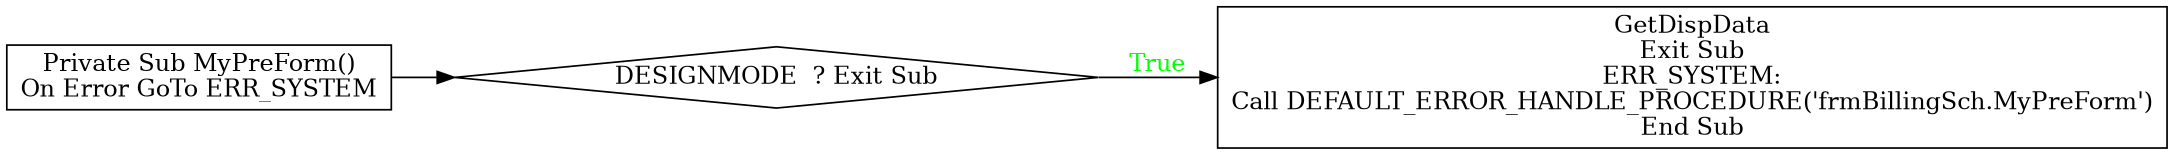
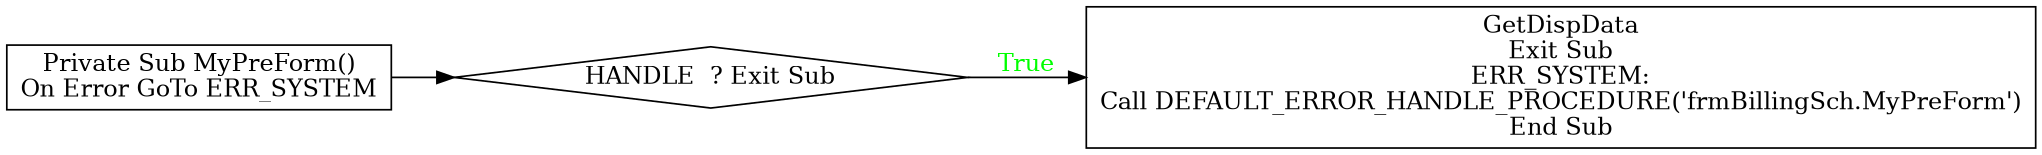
node "DESIGNMODE  ? Exit Sub": label "DESIGNMODE  ? Exit Sub" -> "HANDLE  ? Exit Sub"
